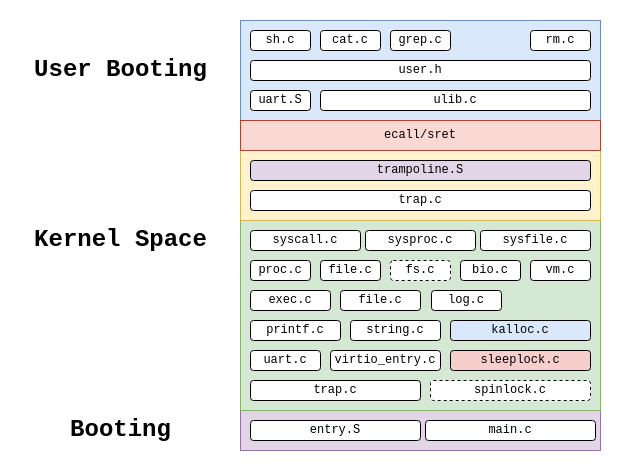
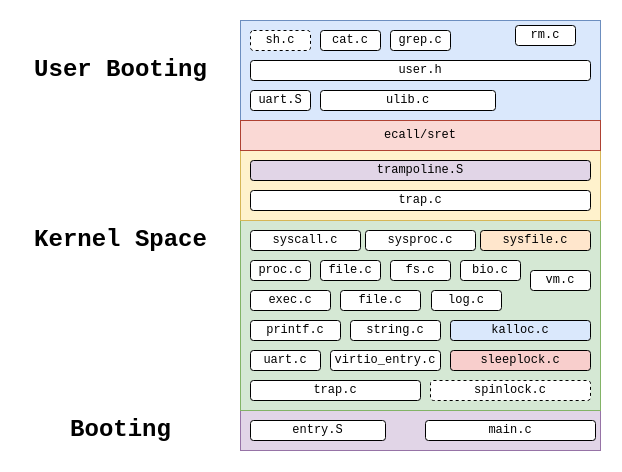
node "sh.c": style solid -> dashed
node "rm.c": moved (561, 41) -> (546, 36)
node "ulib.c": size 270x20 -> 175x20
node "sysfile.c": fillcolor #ffffff -> #ffe6cc
node "fs.c": style dashed -> solid
node "vm.c": moved (561, 271) -> (561, 281)
node "entry.S": size 170x20 -> 135x20
